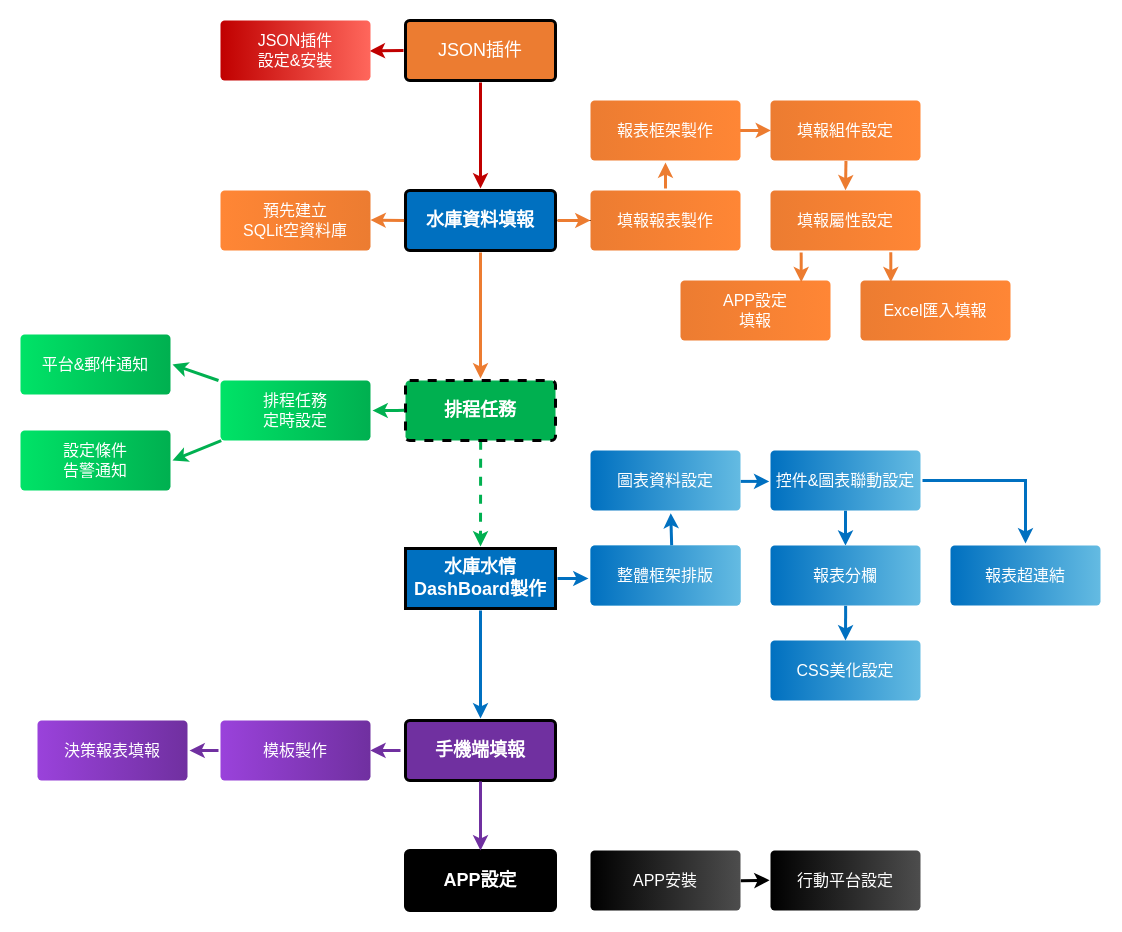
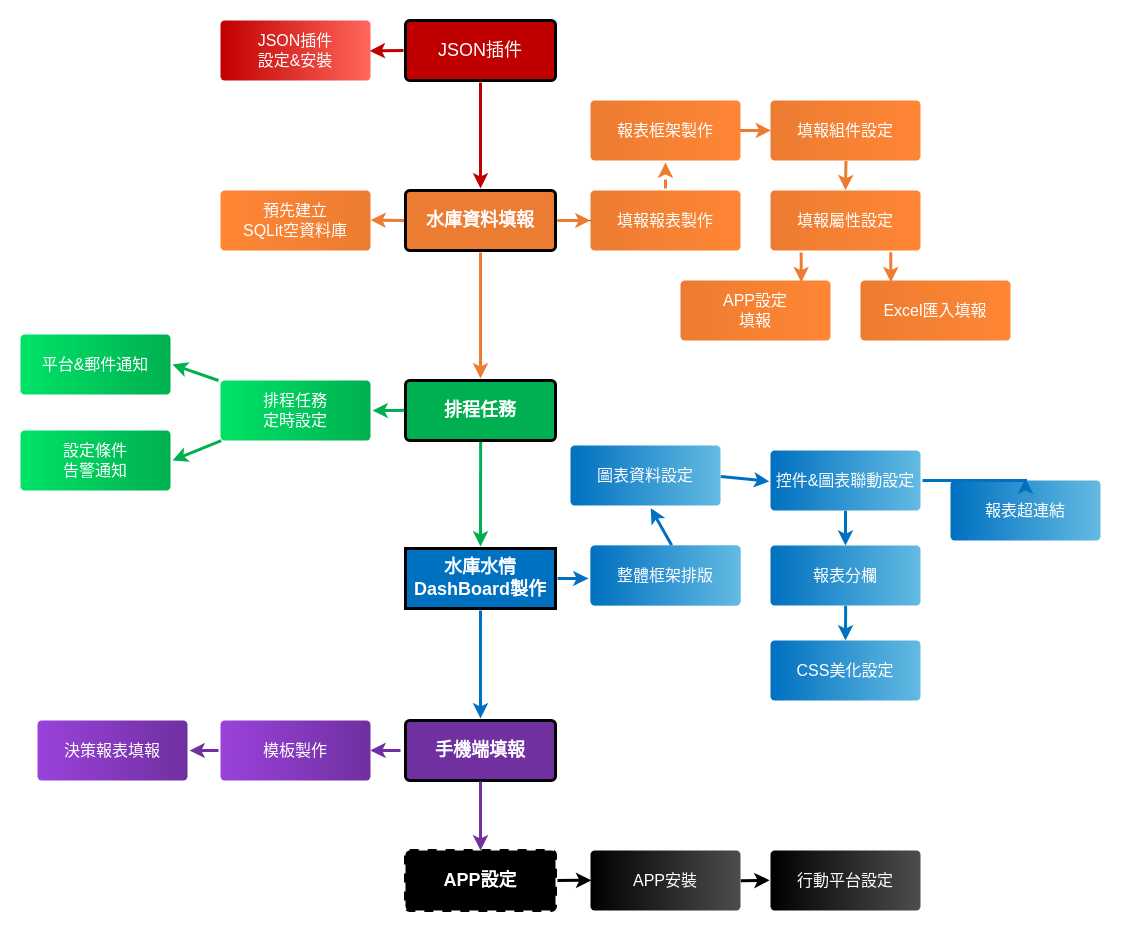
node "JSON插件": fillcolor #ec7c31 -> #c00000
edge "填報報表製作" -> "報表框架製作": style solid -> dashed
node "水庫資料填報": fillcolor #0070c0 -> #ec7c31
node "排程任務": style dashed -> solid
node "圖表資料設定": moved (666, 481) -> (646, 476)
edge "排程任務" -> "水庫水情DashBoard製作": style dashed -> solid
node "報表超連結": moved (1026, 576) -> (1026, 511)
edge "APP設定" -> "APP安裝": added
node "APP設定": style solid -> dashed
